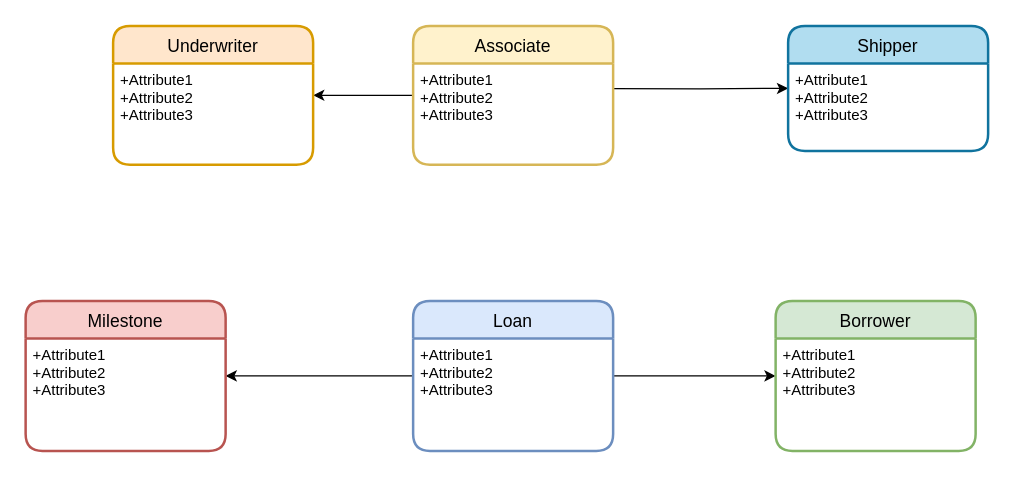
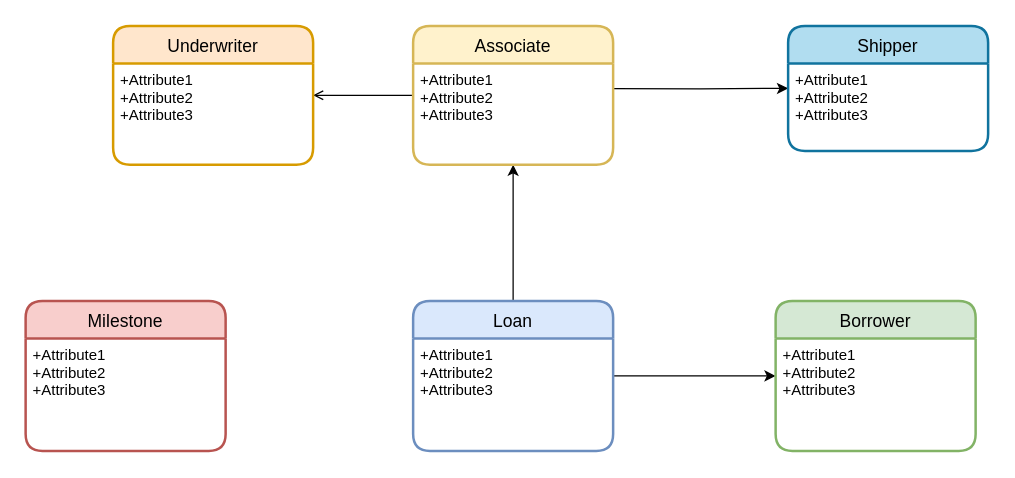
edge "Associate" -> "Underwriter": arrowhead classic -> open
edge "Loan" -> "Associate": added
edge "Loan" -> "Milestone": removed
